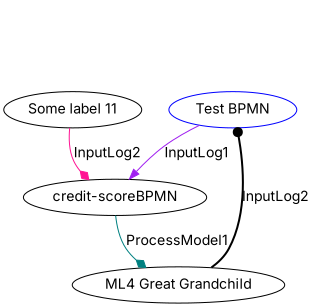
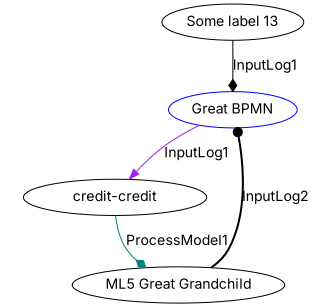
node "Some label 13": added
node "Some label 11": removed
node "Test BPMN": label "Test BPMN" -> "Great BPMN"
node "credit-scoreBPMN": label "credit-scoreBPMN" -> "credit-credit"
node "ML4 Great Grandchild": label "ML4 Great Grandchild" -> "ML5 Great Grandchild"
